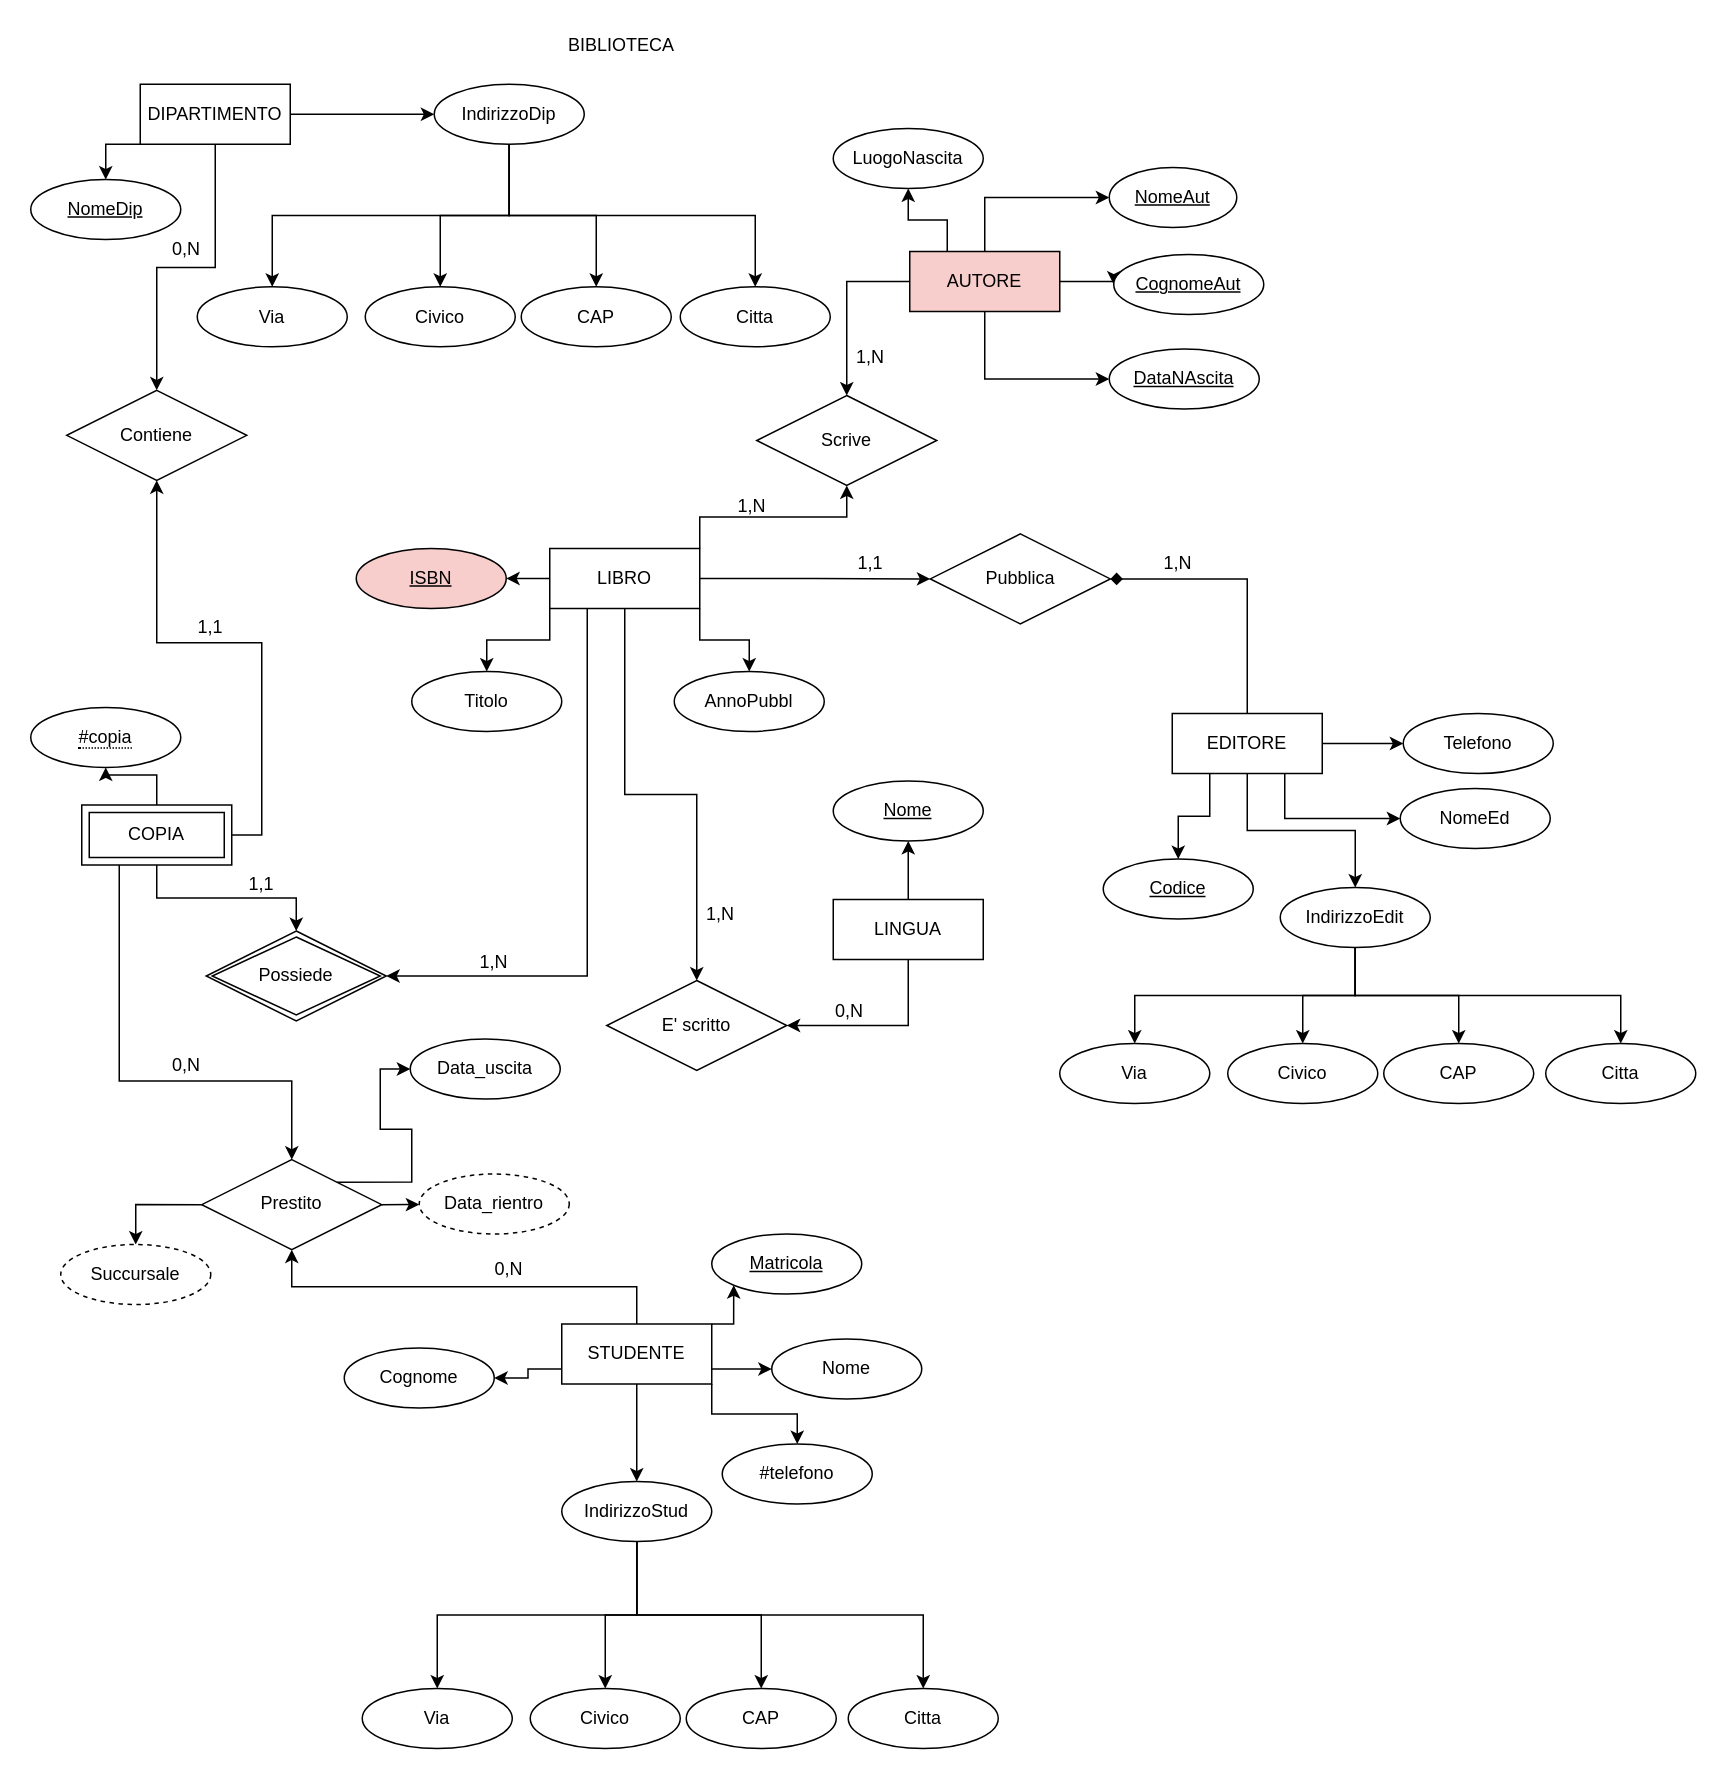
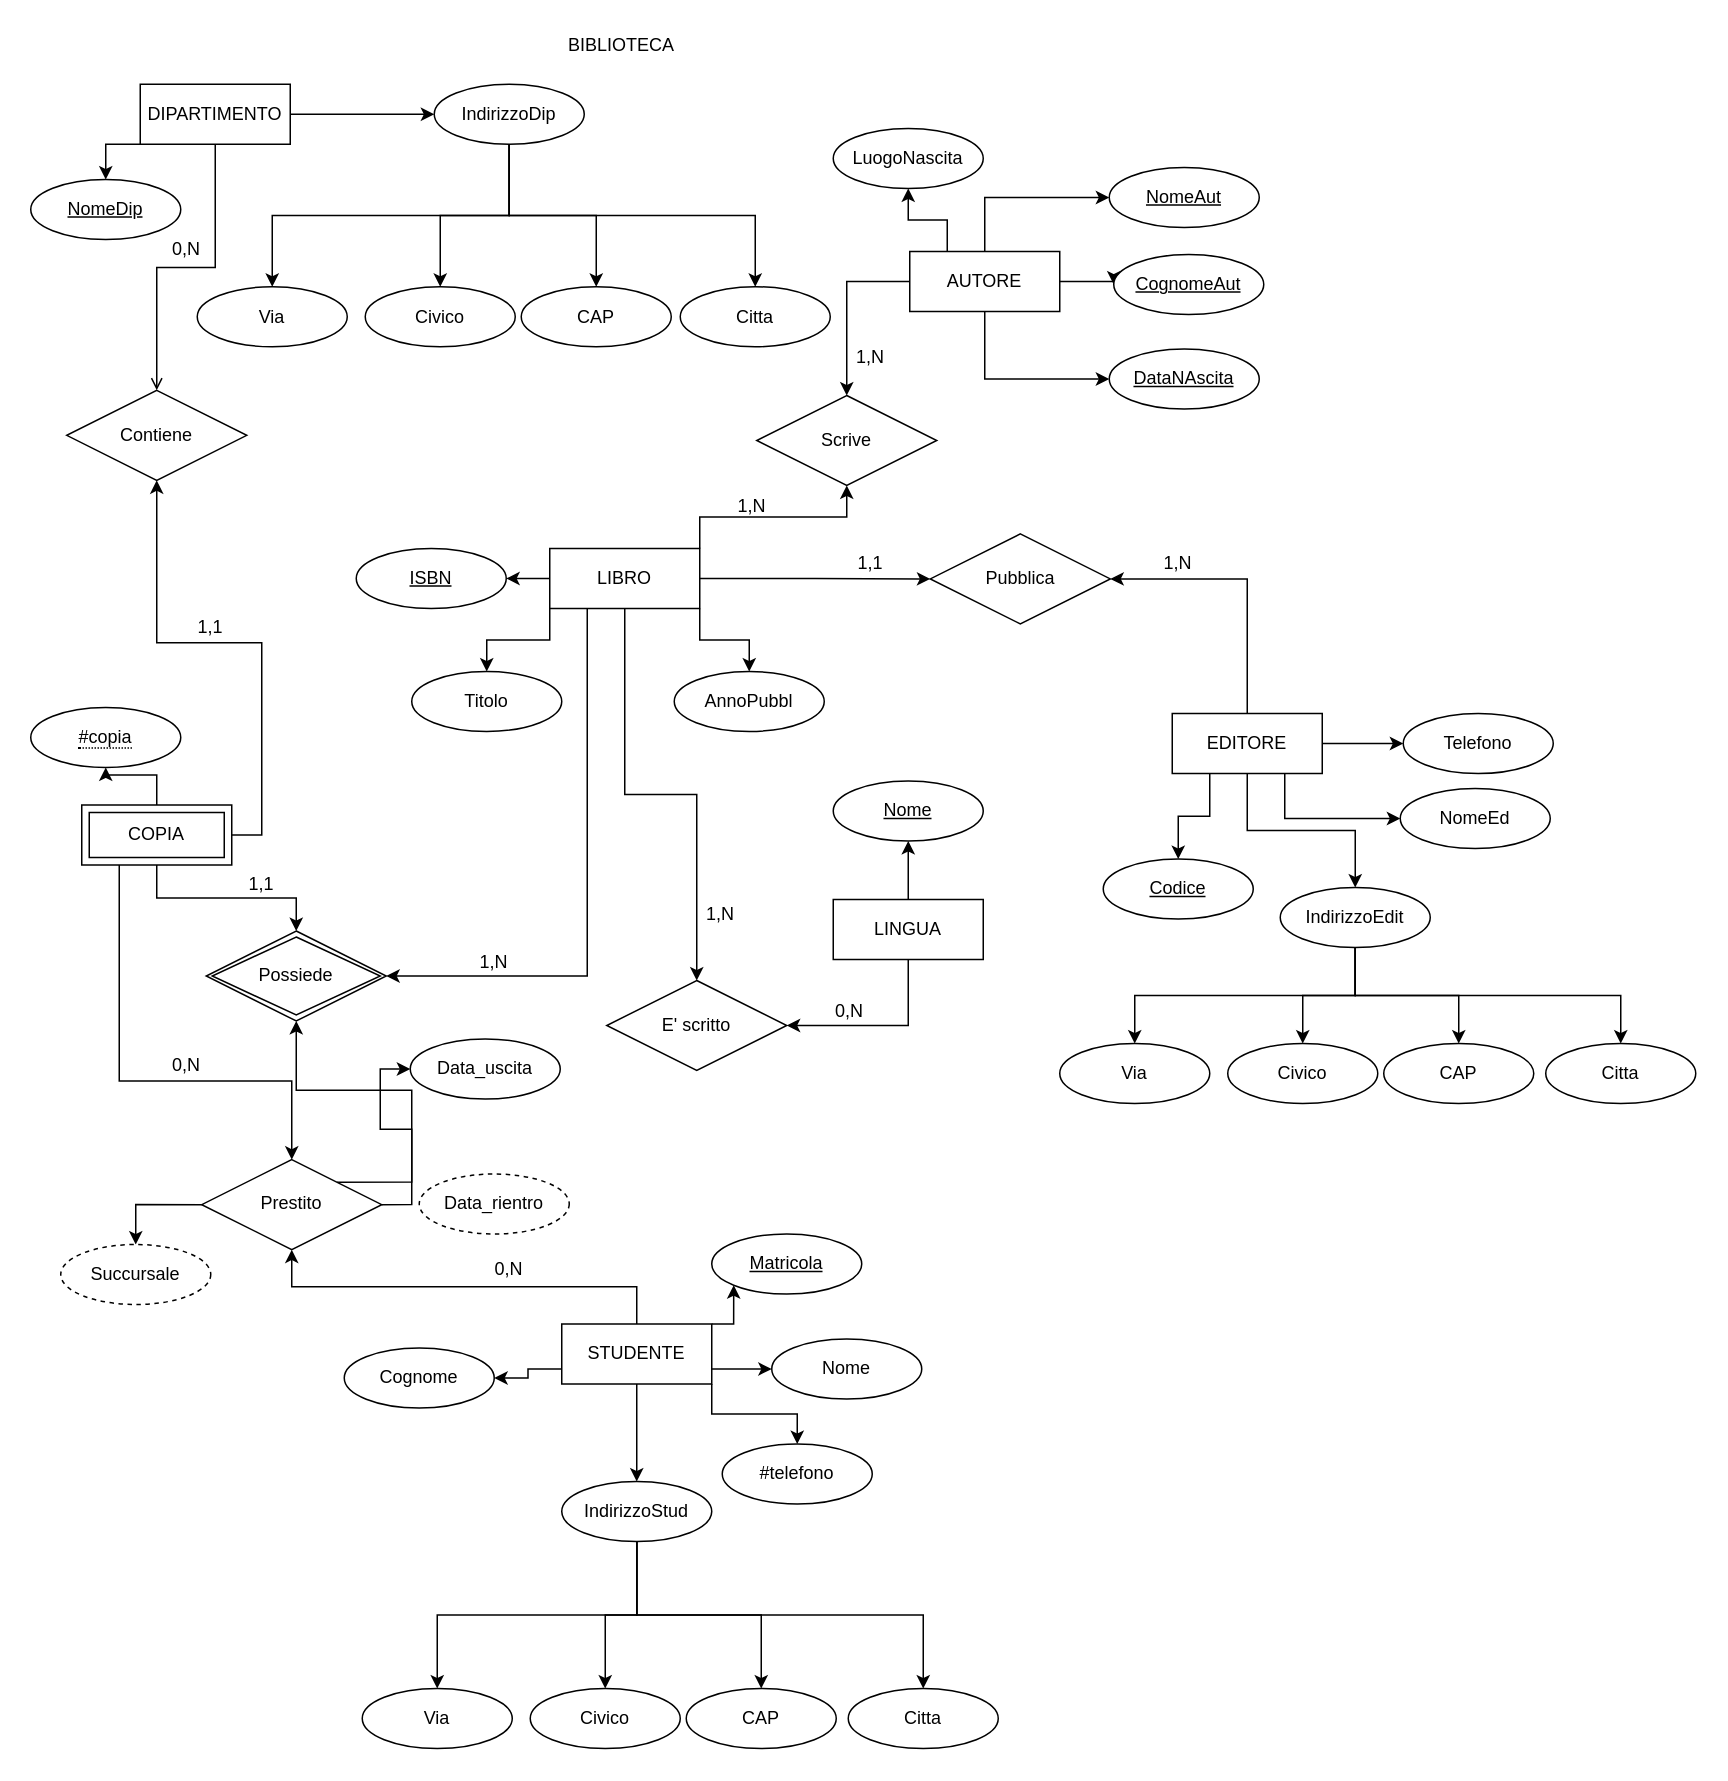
node "NomeAut": size 128x60 -> 150x60
node "AUTORE": fillcolor #f8cecc -> #ffffff
edge "DIPARTIMENTO" -> "Contiene": arrowhead classic -> open
node "ISBN": fillcolor #f8cecc -> #ffffff
edge "EDITORE" -> "Pubblica": arrowhead diamond -> classic
edge "Prestito" -> "Data_rientro": now "Prestito" -> "Possiede"
